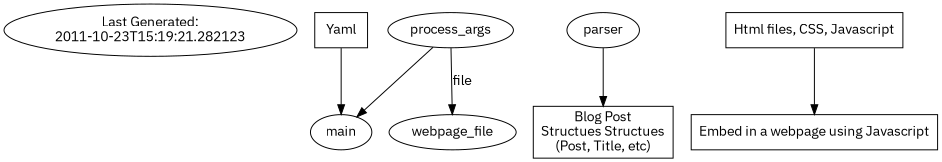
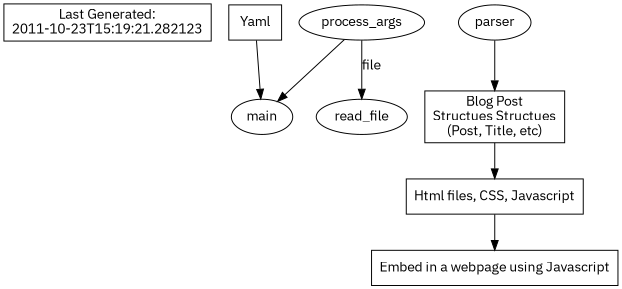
node "Last Generated: 2011-10-23T15:19:21.282123": shape ellipse -> box
node "webpage_file": label "webpage_file" -> "read_file"
edge "Blog Post Structues Structues (Post, Title, etc)" -> "Html files, CSS, Javascript": added
